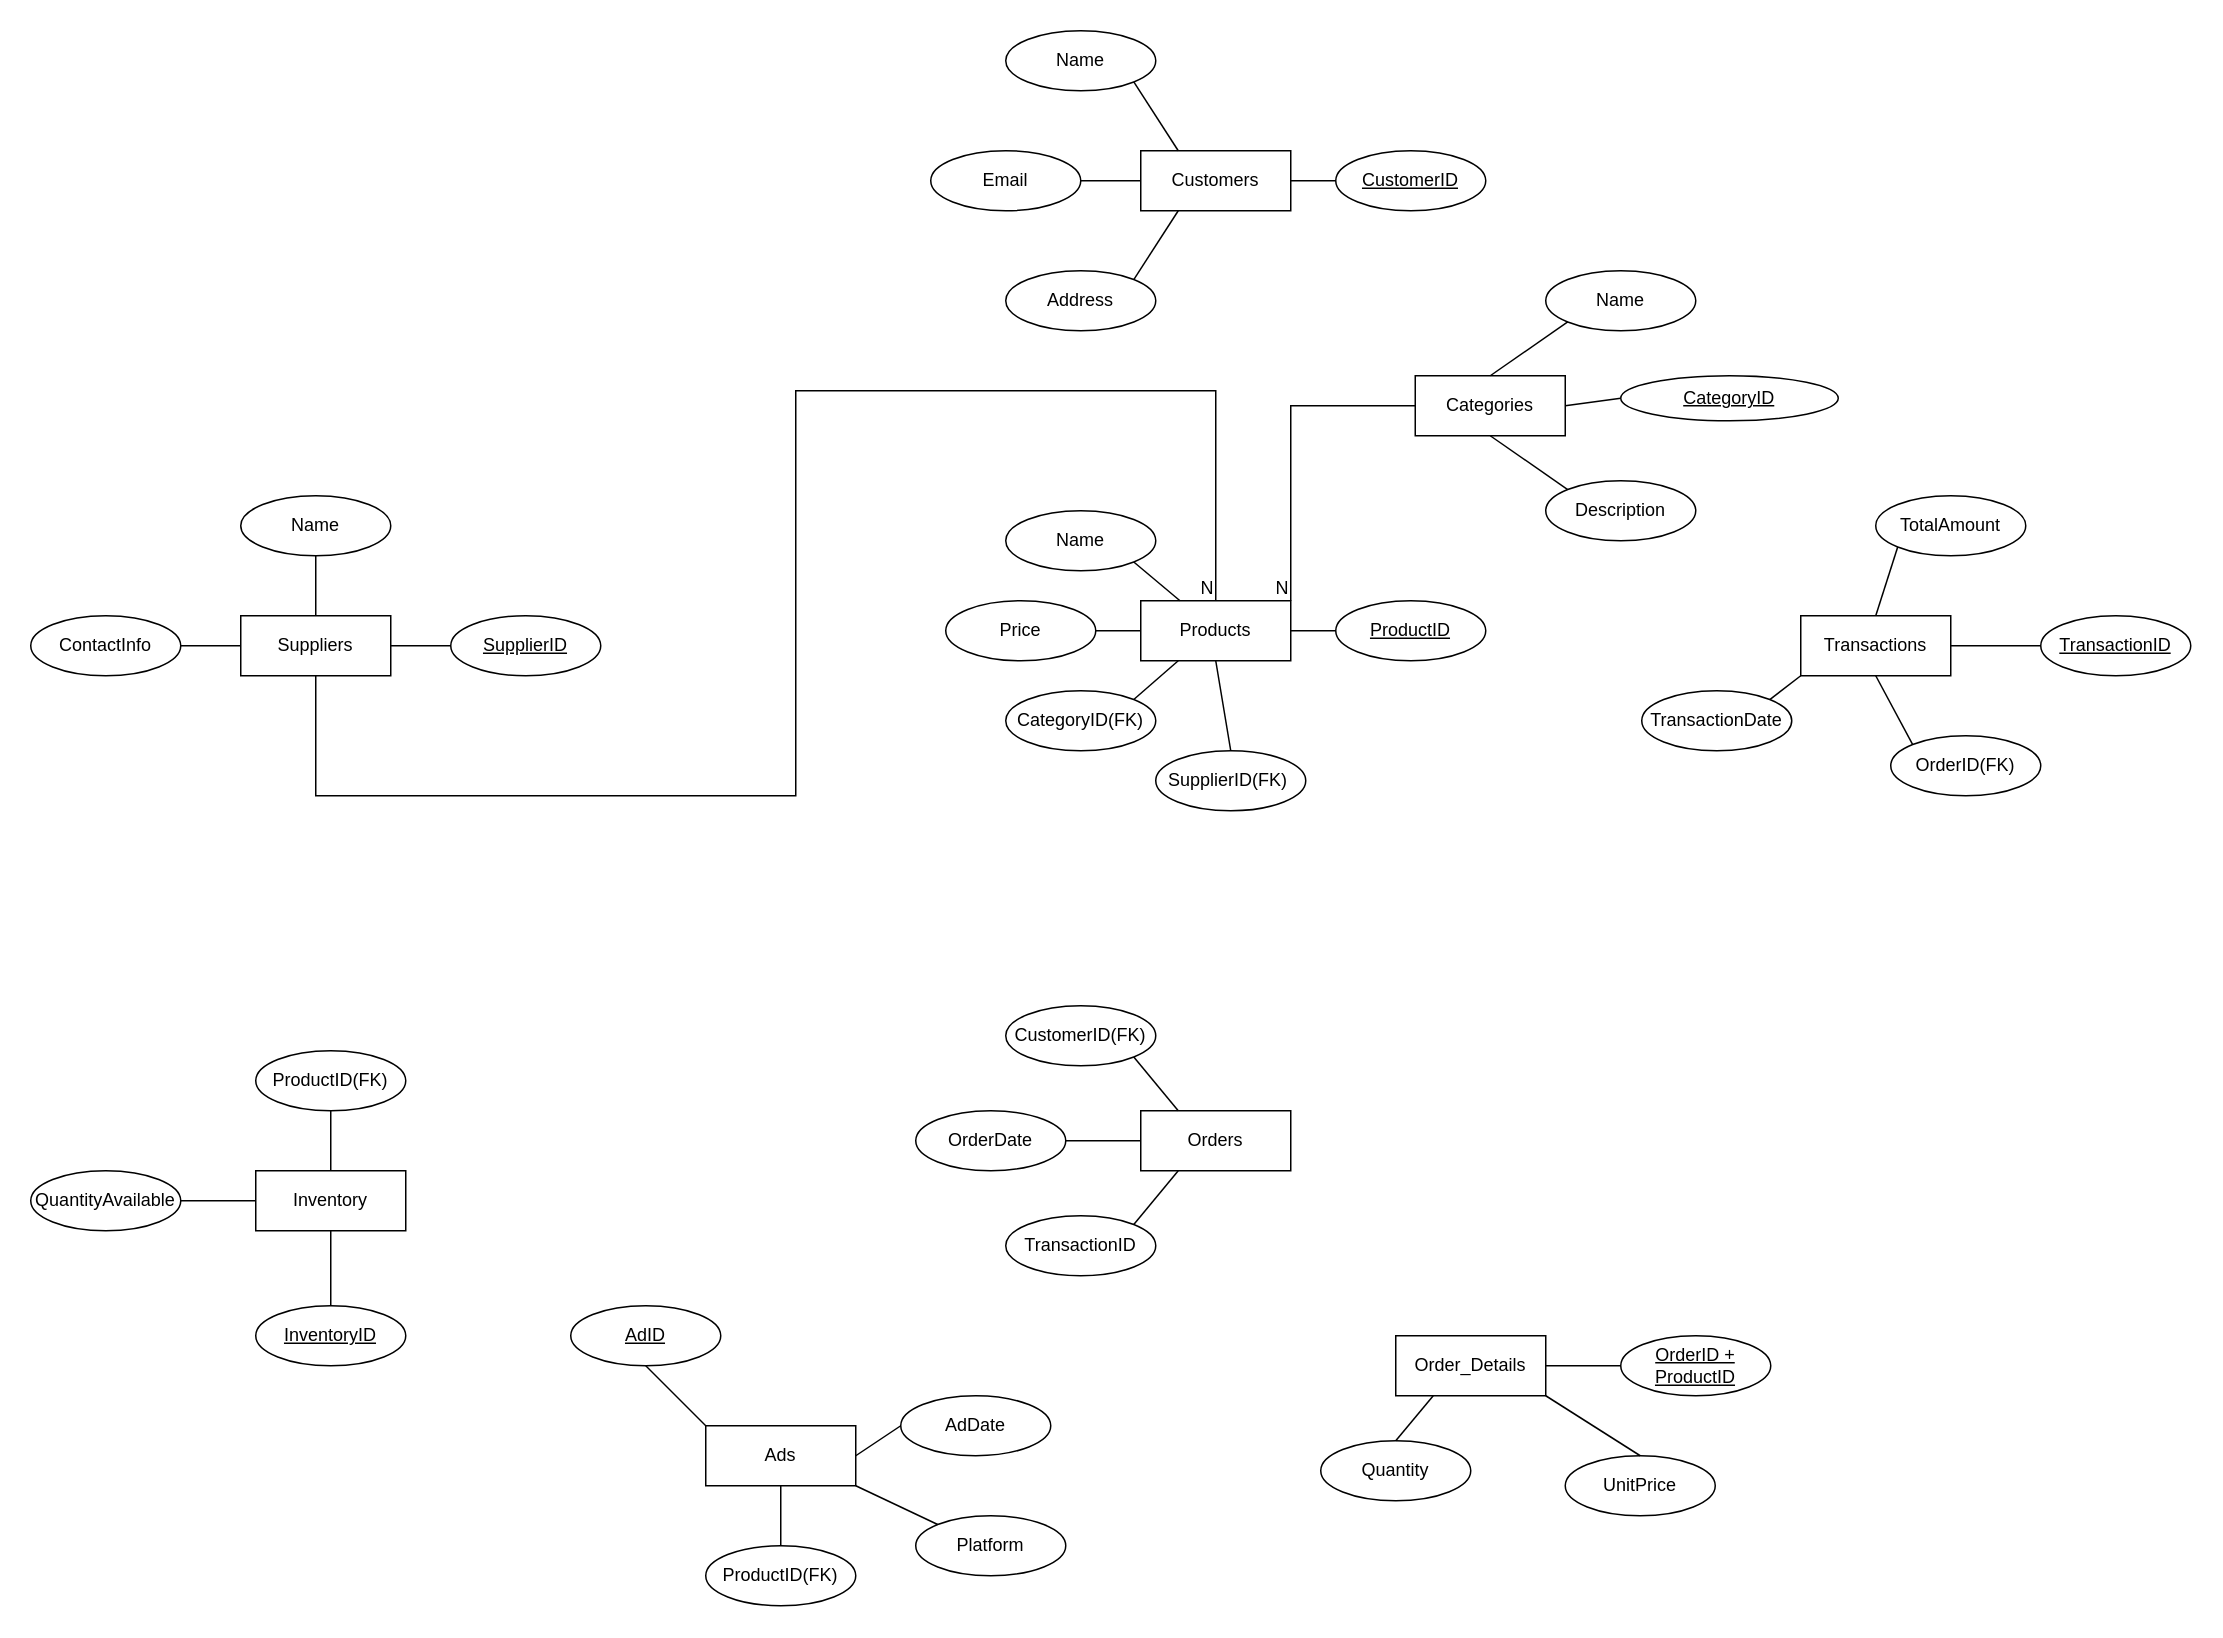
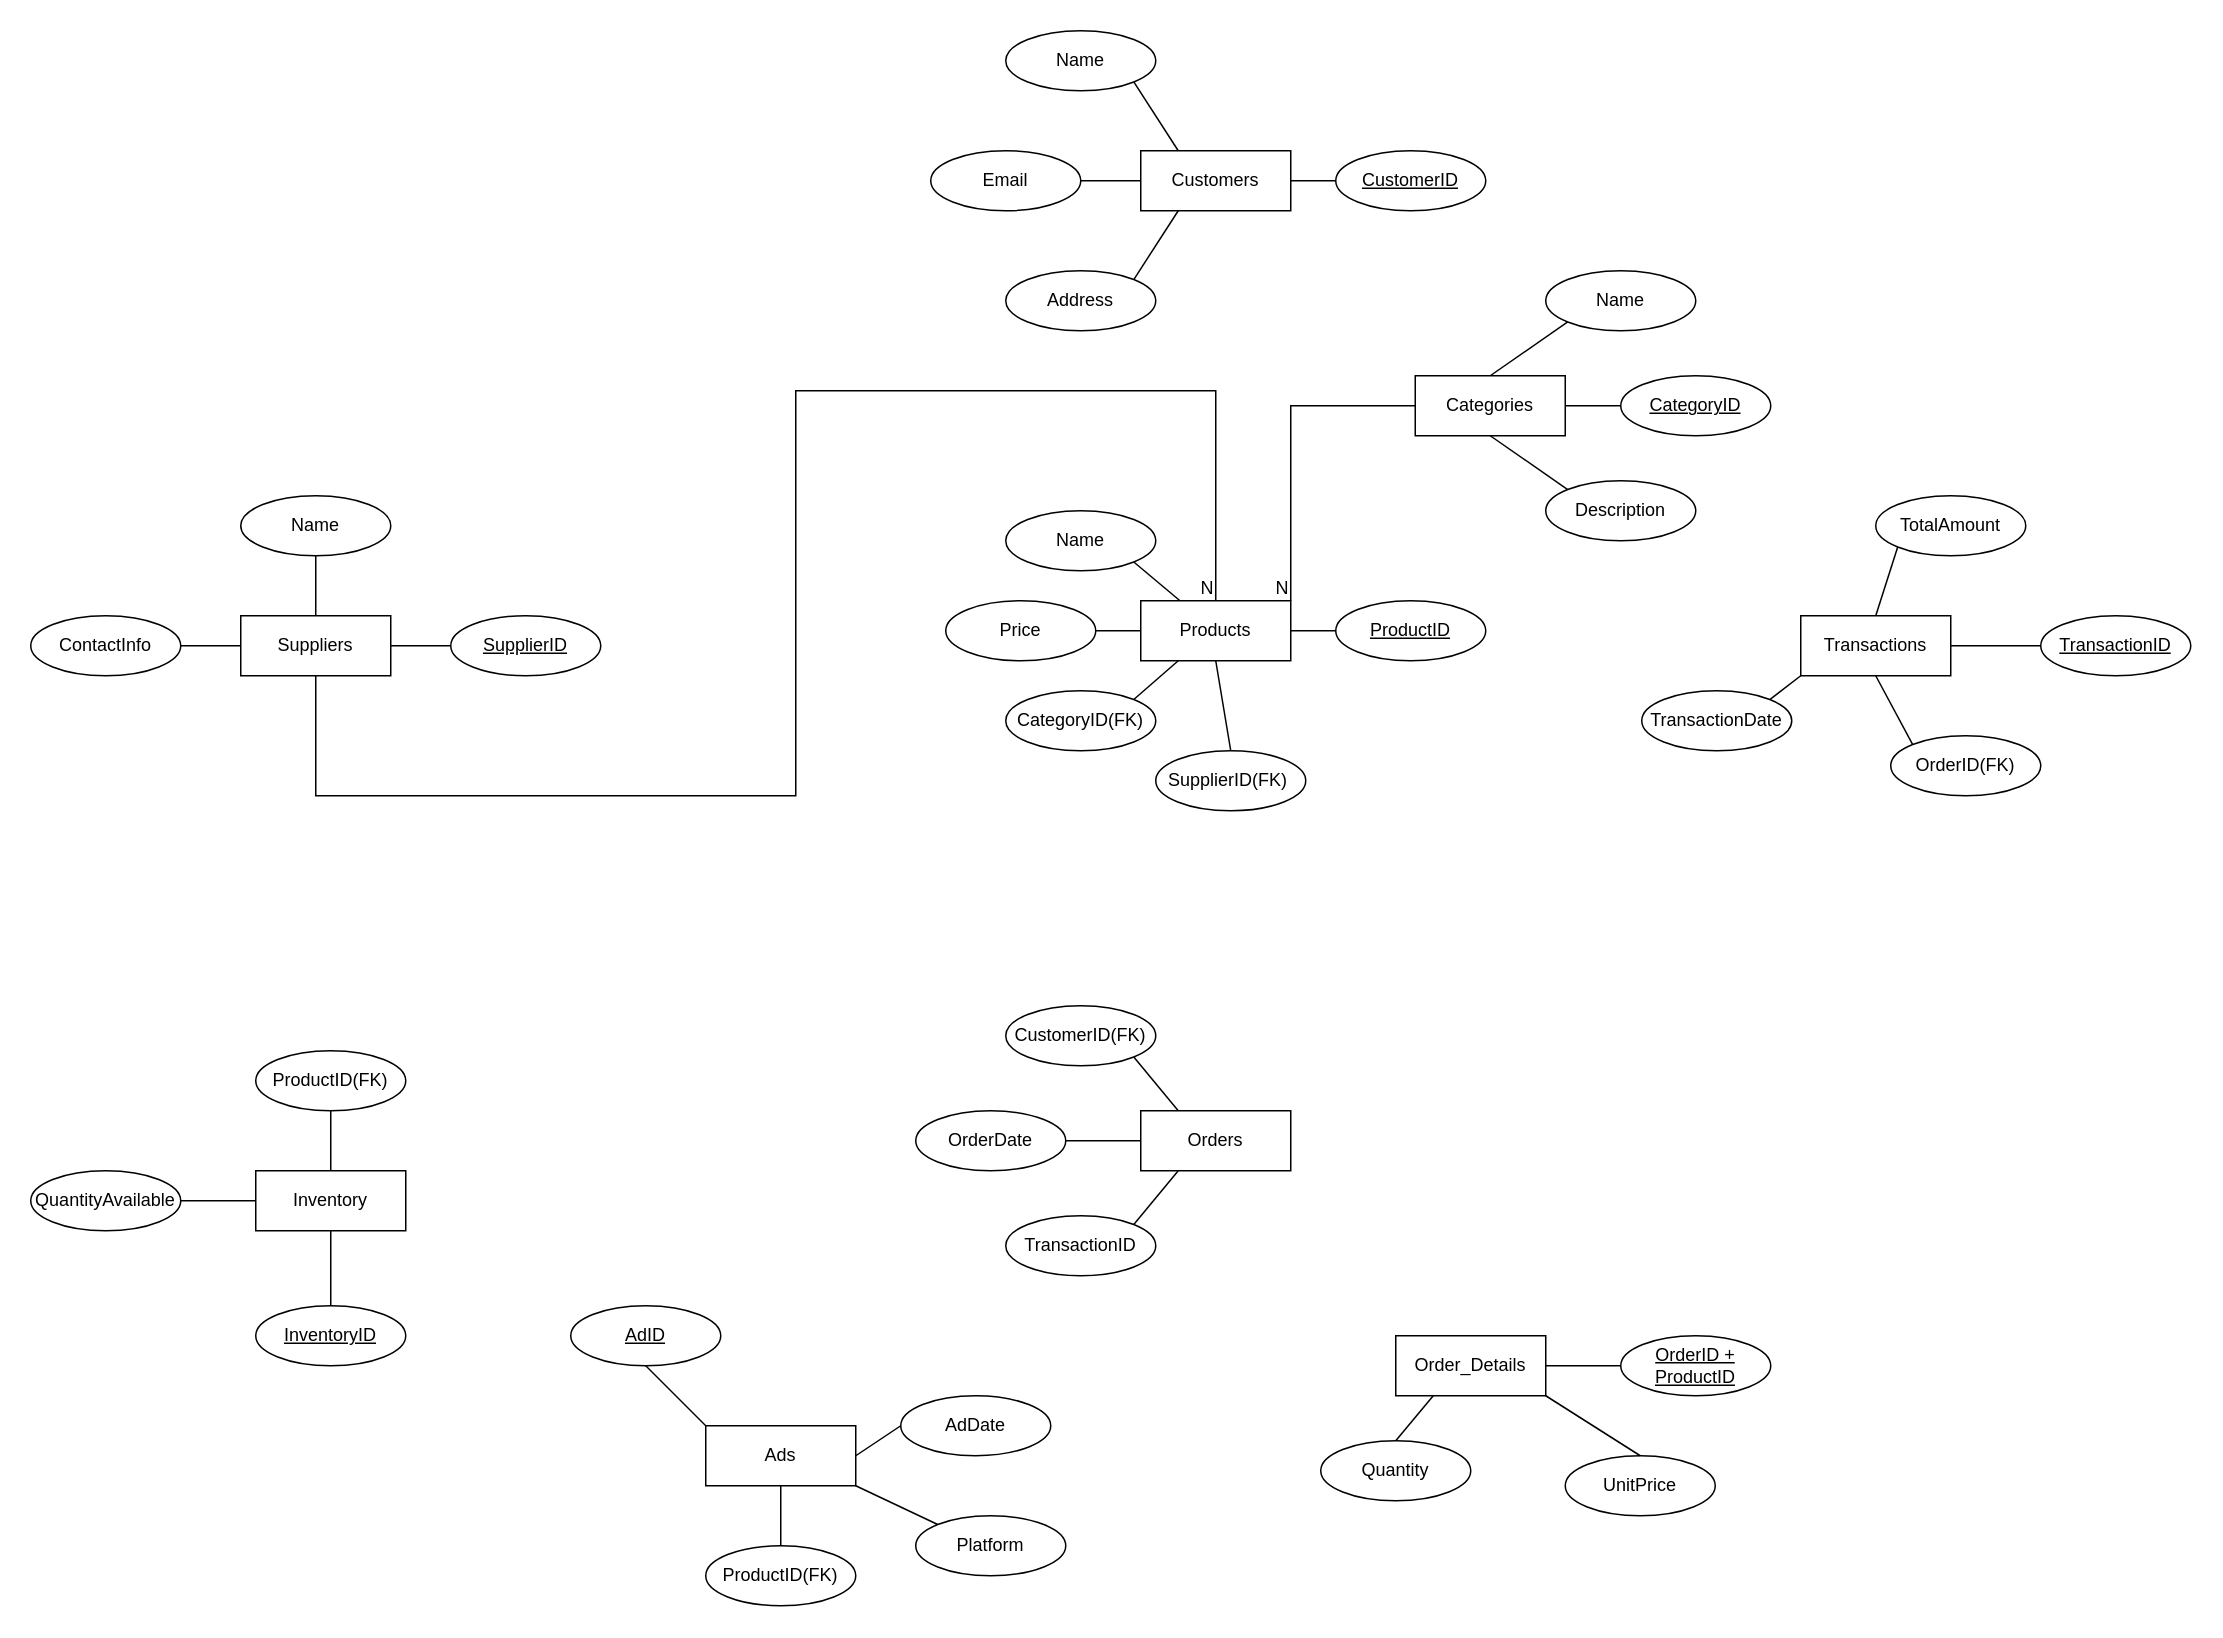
node "CategoryID": size 218x45 -> 150x60
